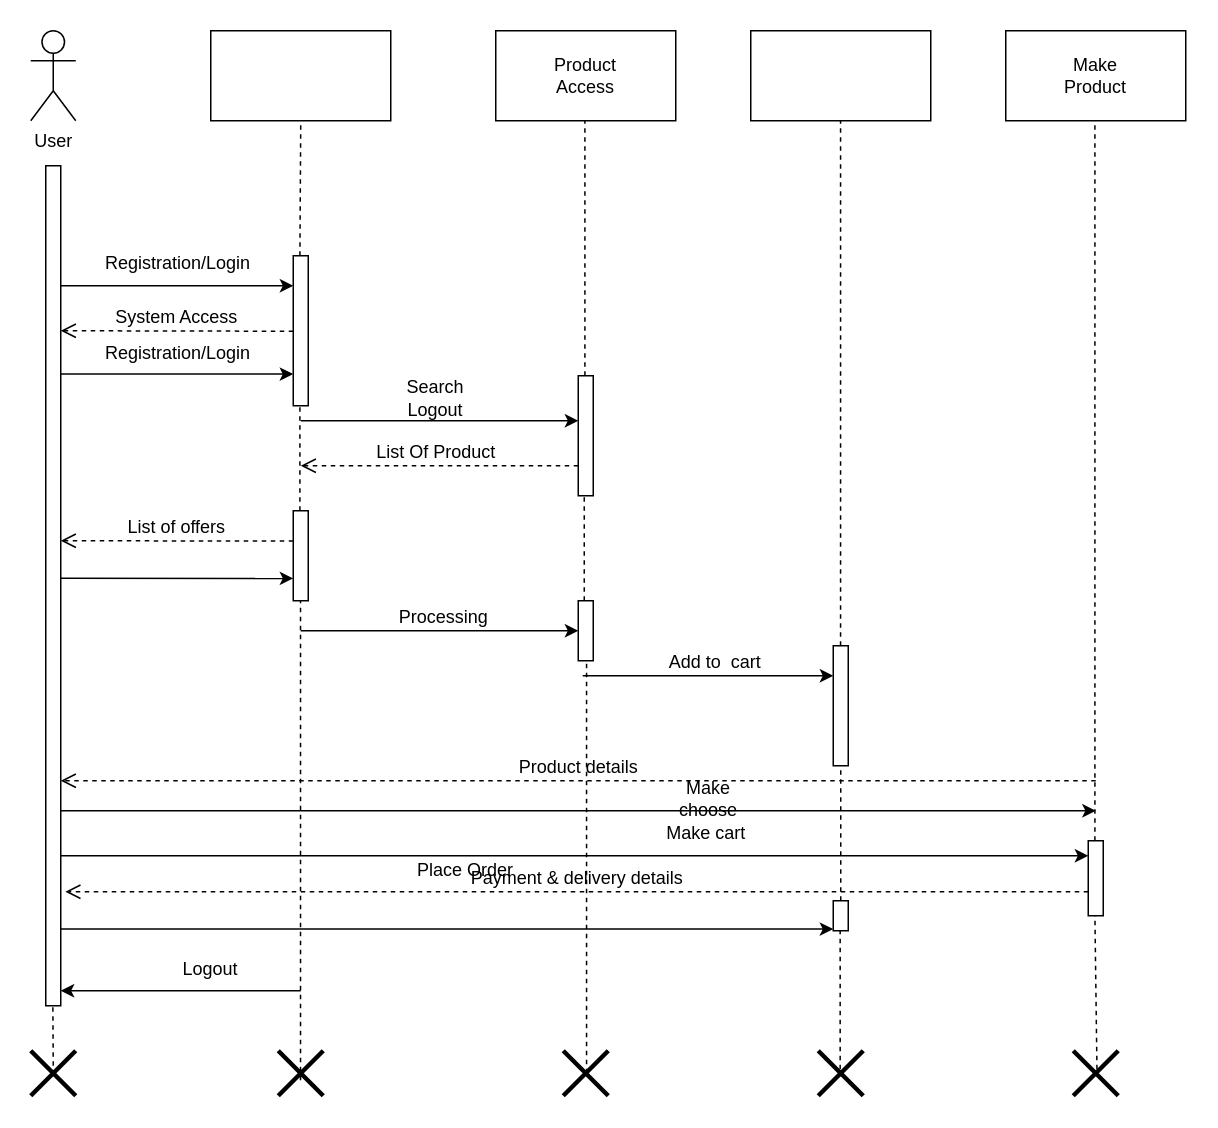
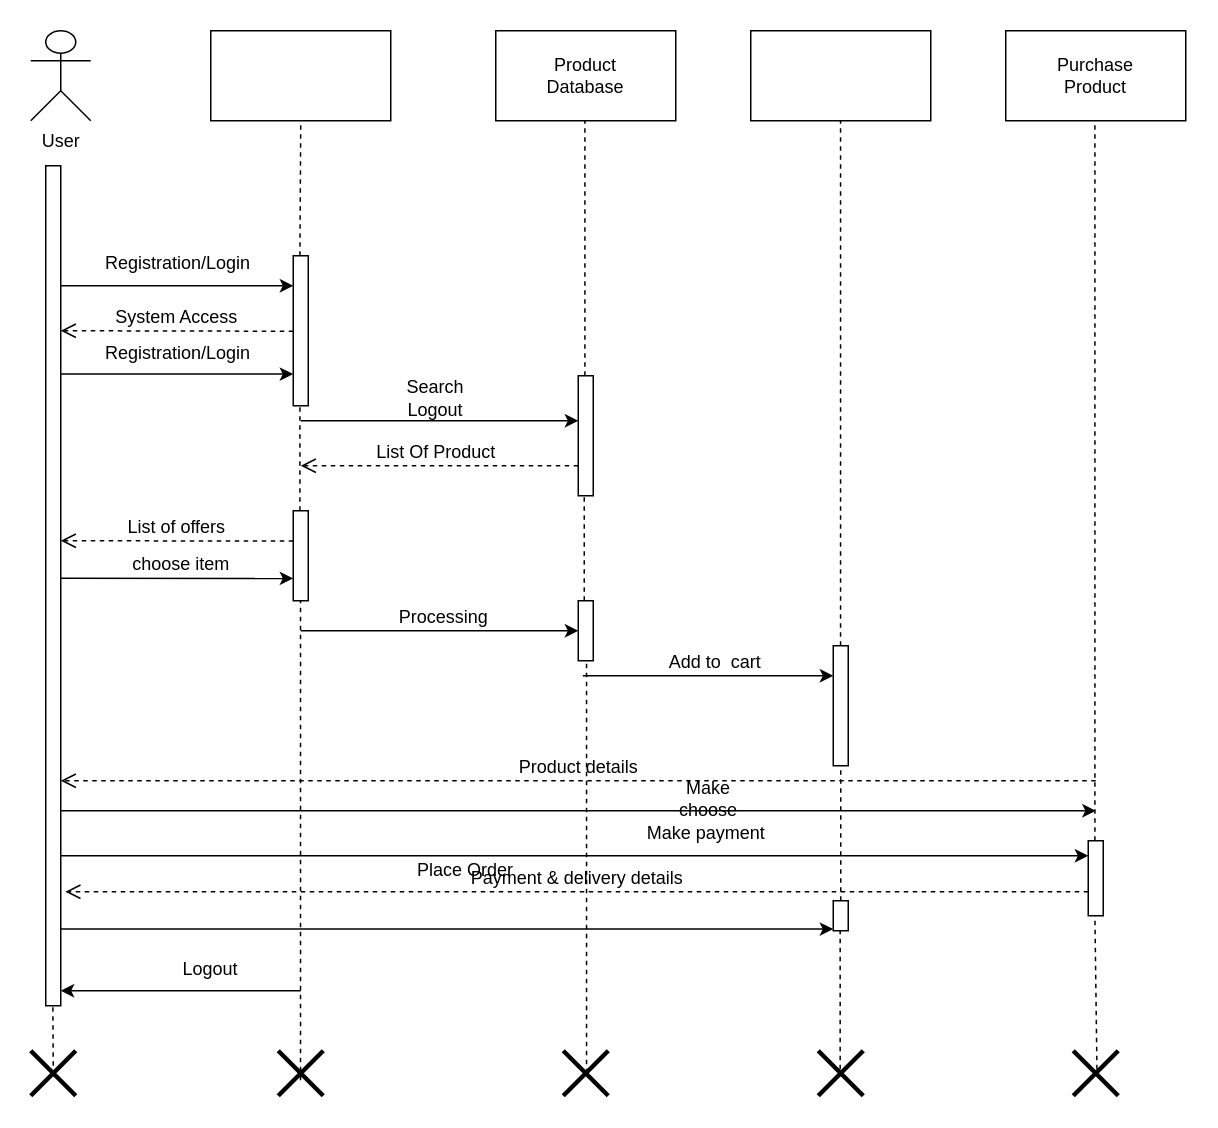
node "User": size 45x90 -> 60x90
node "Product Access": label "Product Access" -> "Product Database"
node "MakeProduct": label "MakeProduct" -> "PurchaseProduct"
node "choose item": added
node "Make cart": label "Make cart" -> "Make payment"
